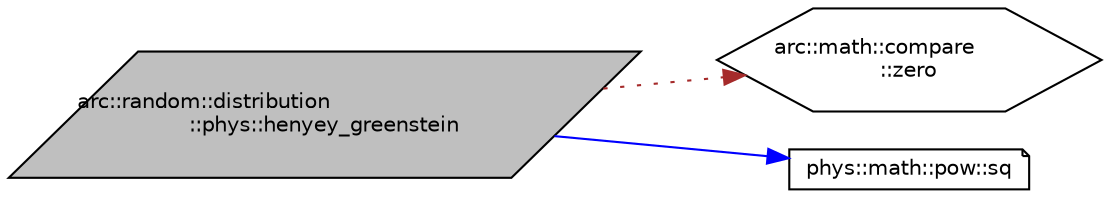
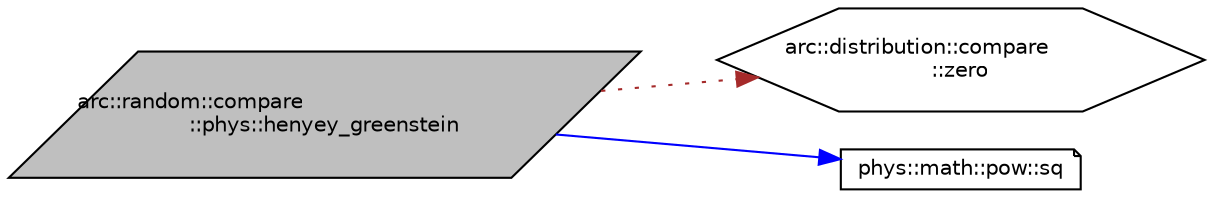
node "arc::math::compare ::zero": label "arc::math::compare ::zero" -> "arc::distribution::compare ::zero"
node "arc::random::distribution ::phys::henyey_greenstein": label "arc::random::distribution ::phys::henyey_greenstein" -> "arc::random::compare ::phys::henyey_greenstein"
